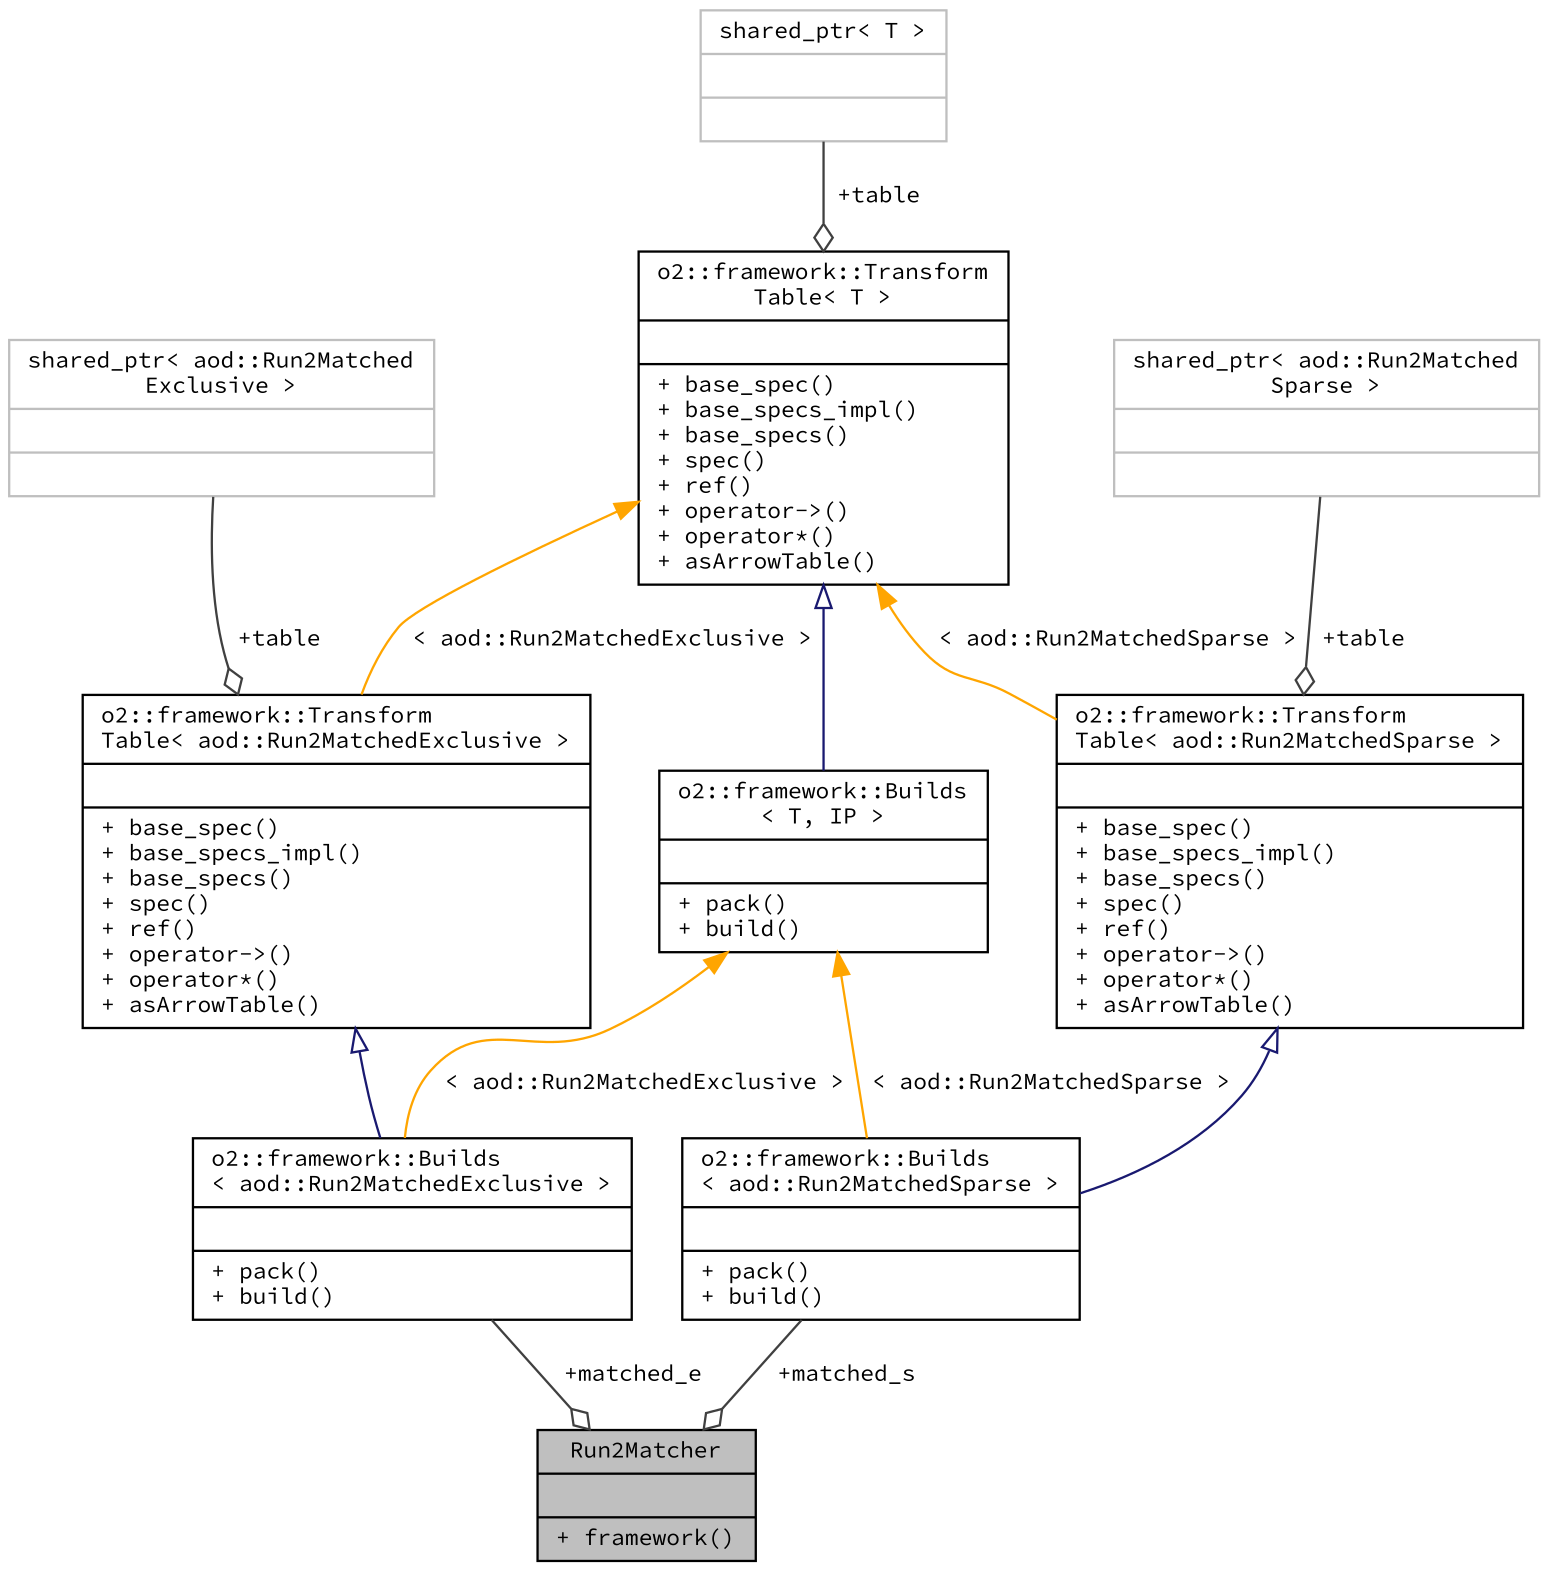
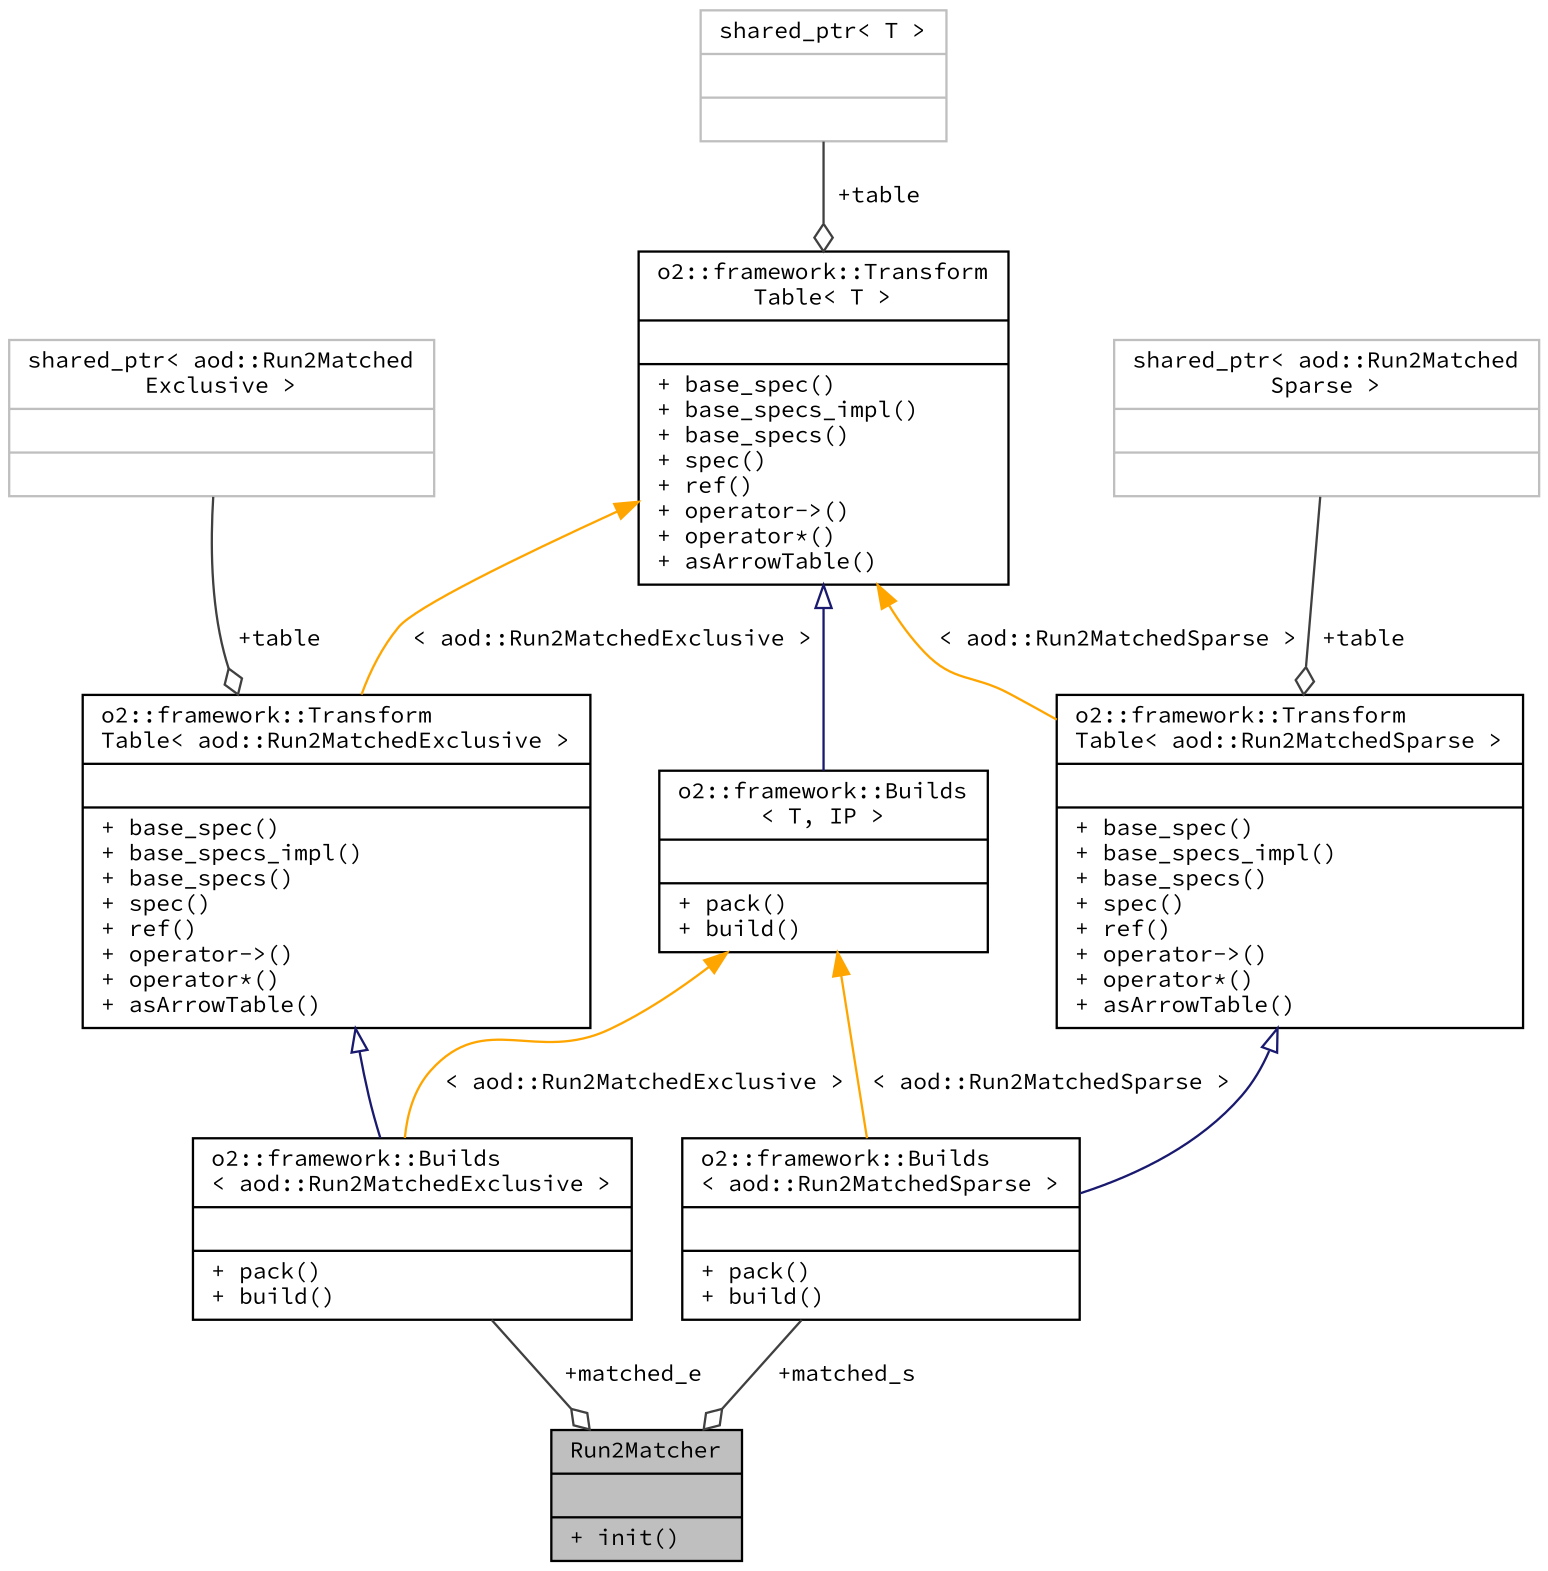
node "Run2Matcher": text "+ framework()" -> "+ init()"
